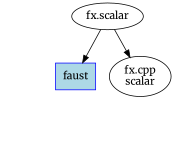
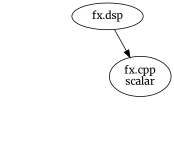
node "fx.scalar": label "fx.scalar" -> "fx.dsp"
node "faust": removed
